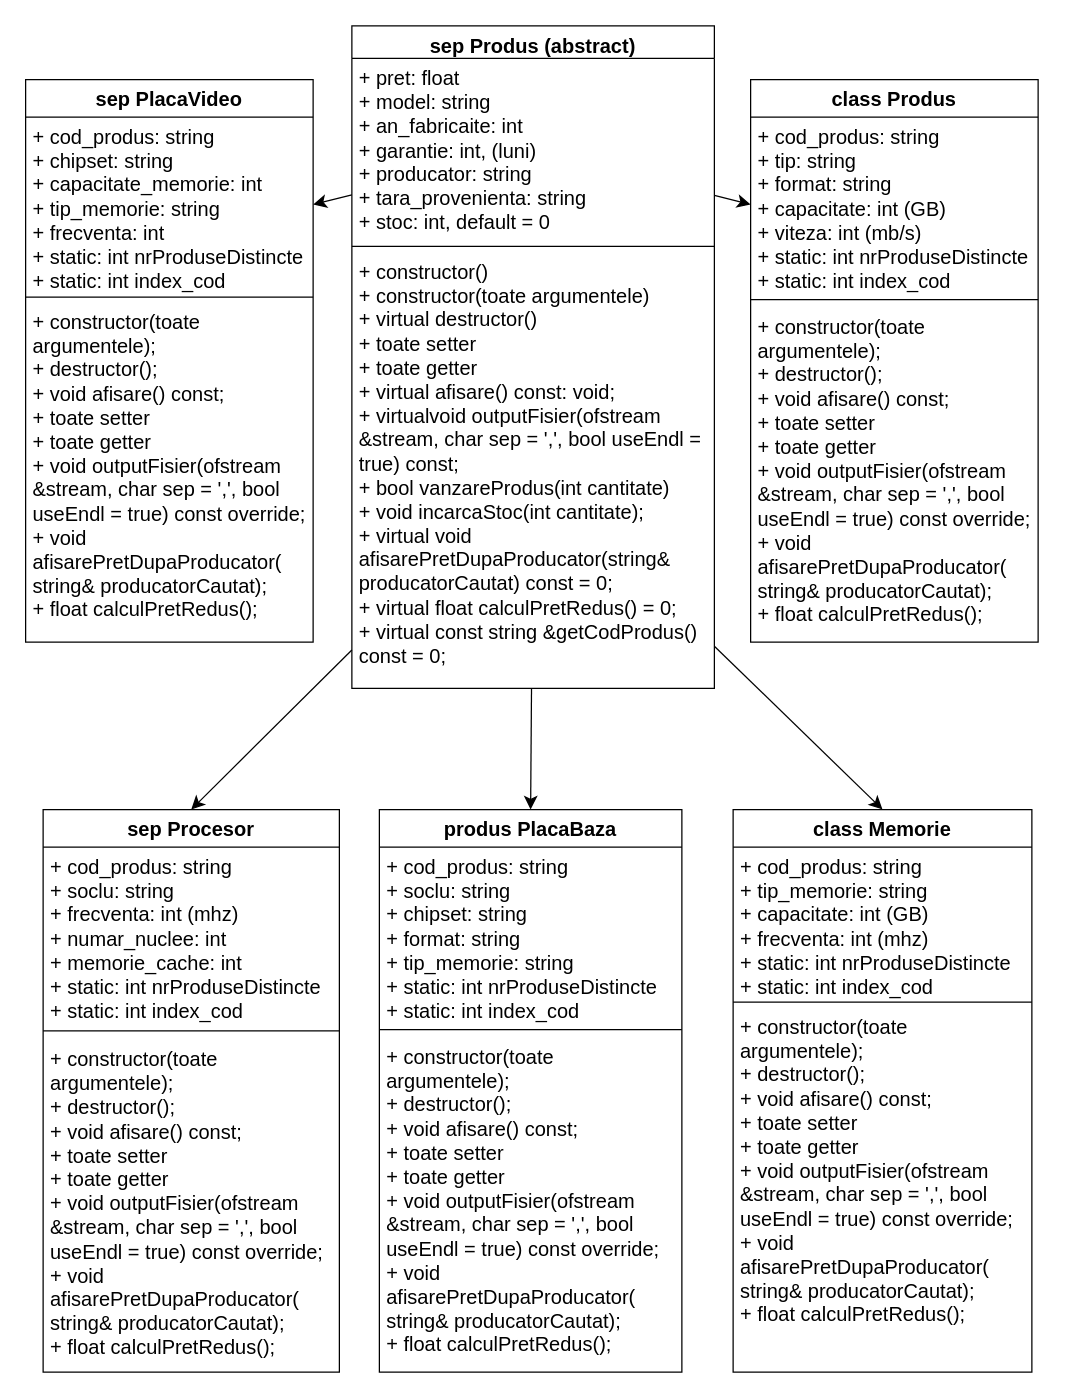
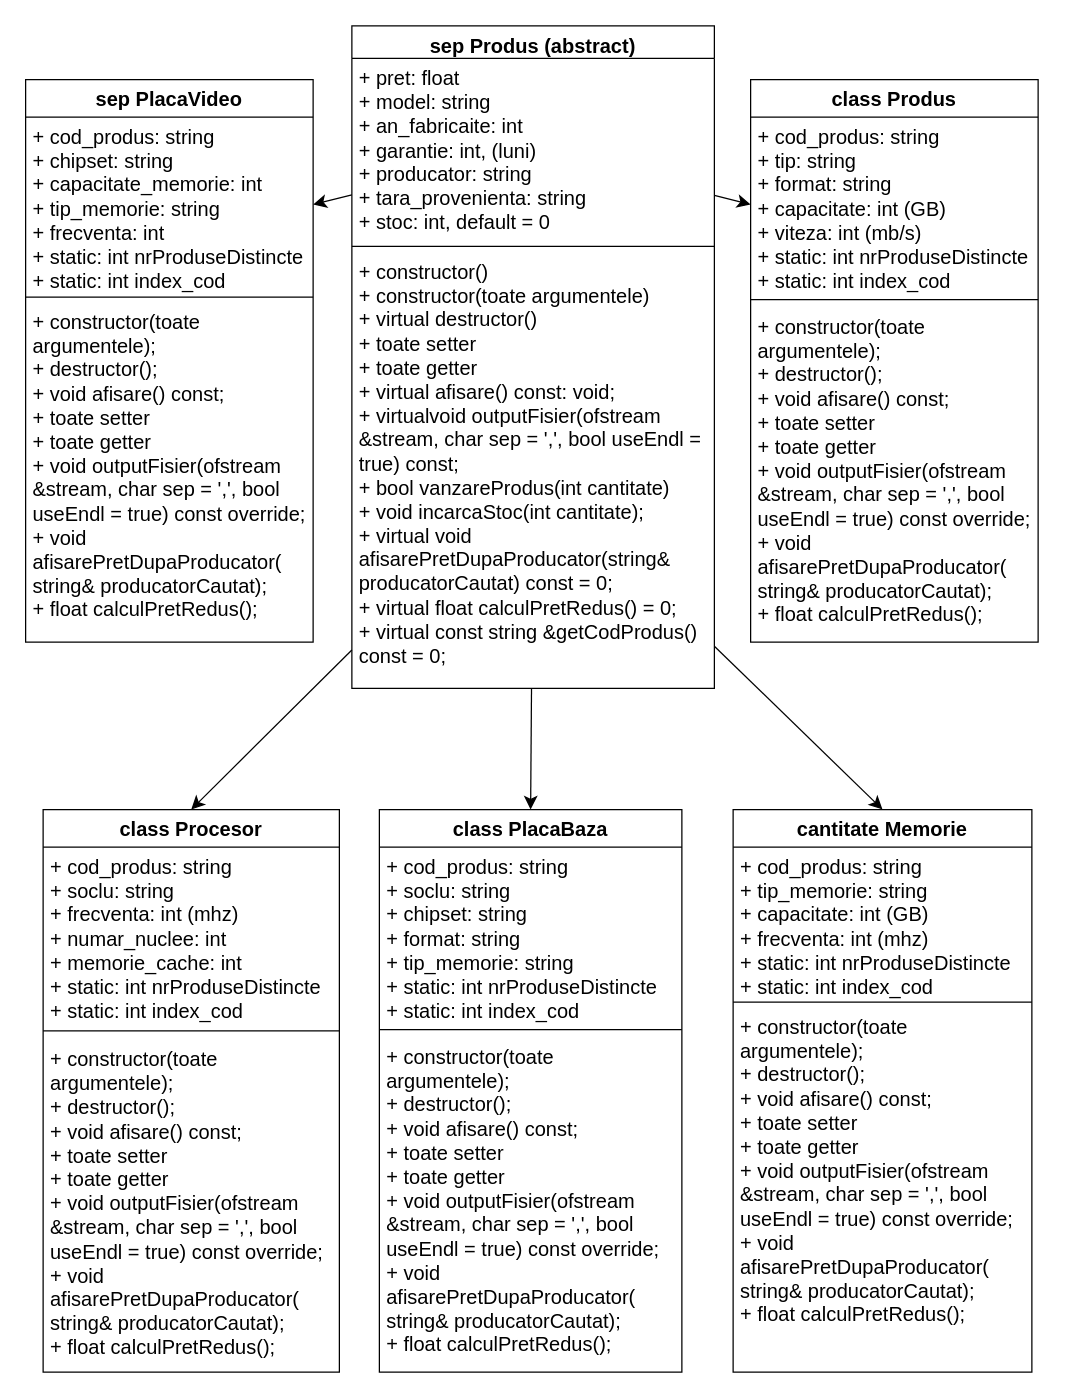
node "sep Procesor": label "sep Procesor" -> "class Procesor"
node "produs PlacaBaza": label "produs PlacaBaza" -> "class PlacaBaza"
node "class Memorie": label "class Memorie" -> "cantitate Memorie"
